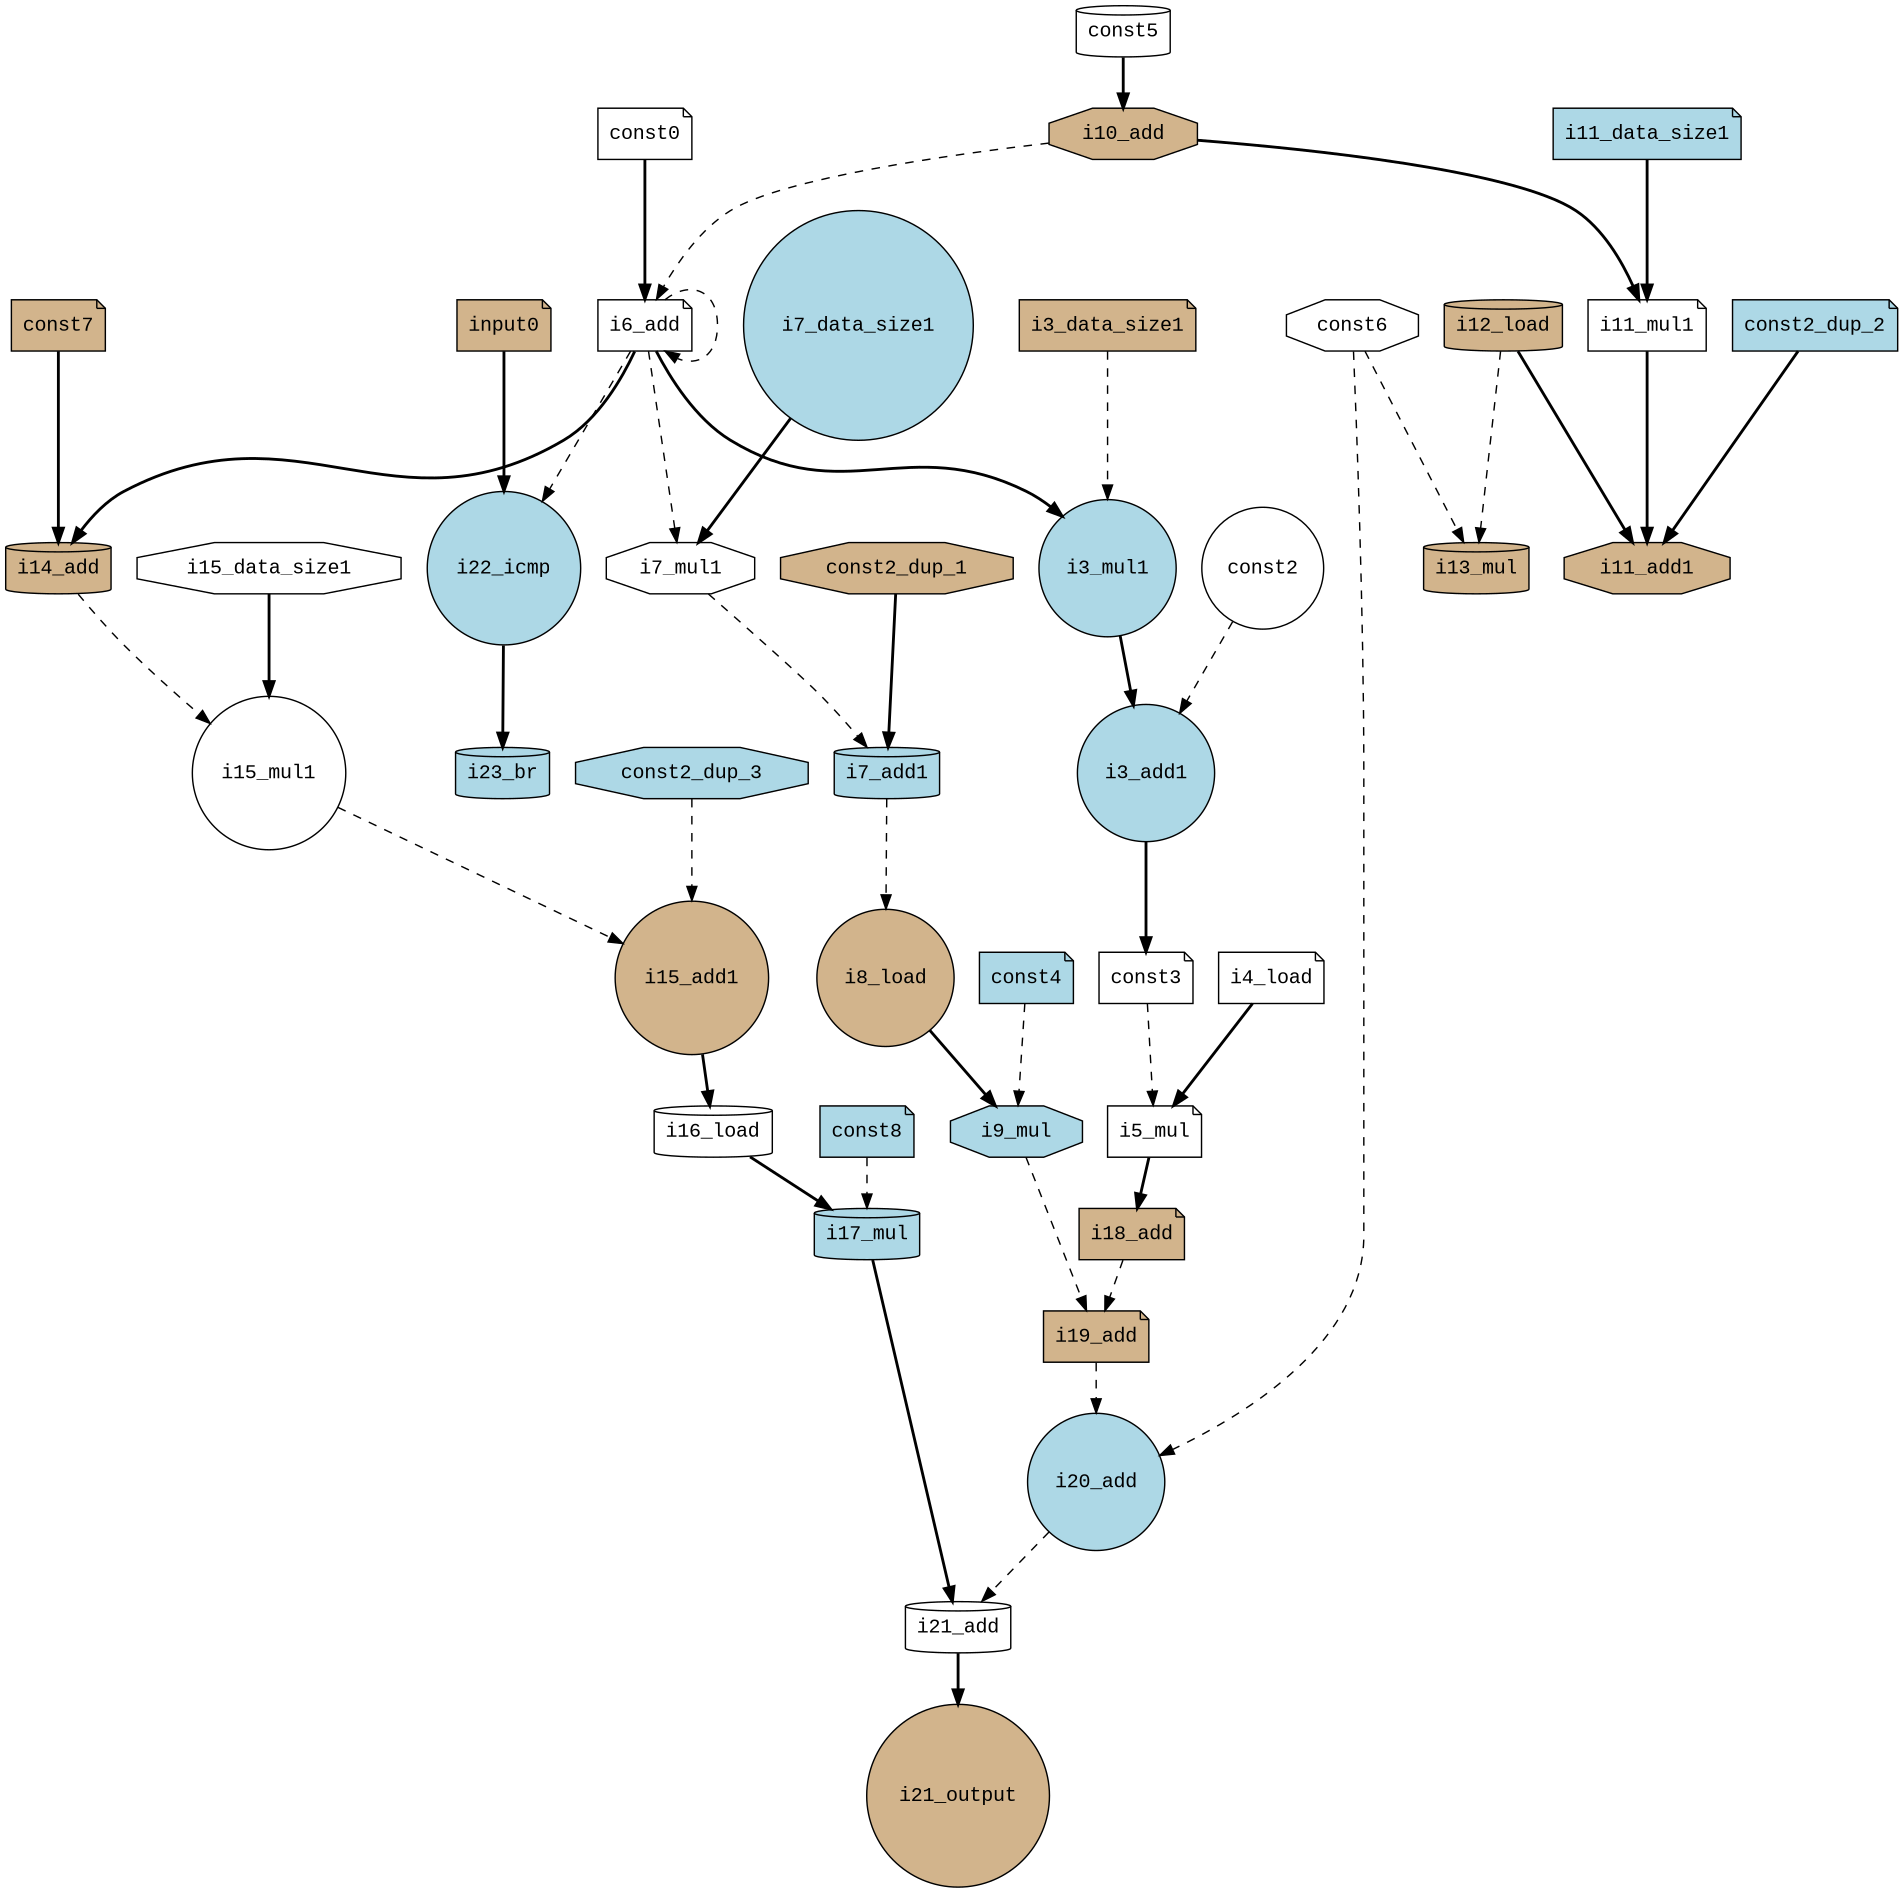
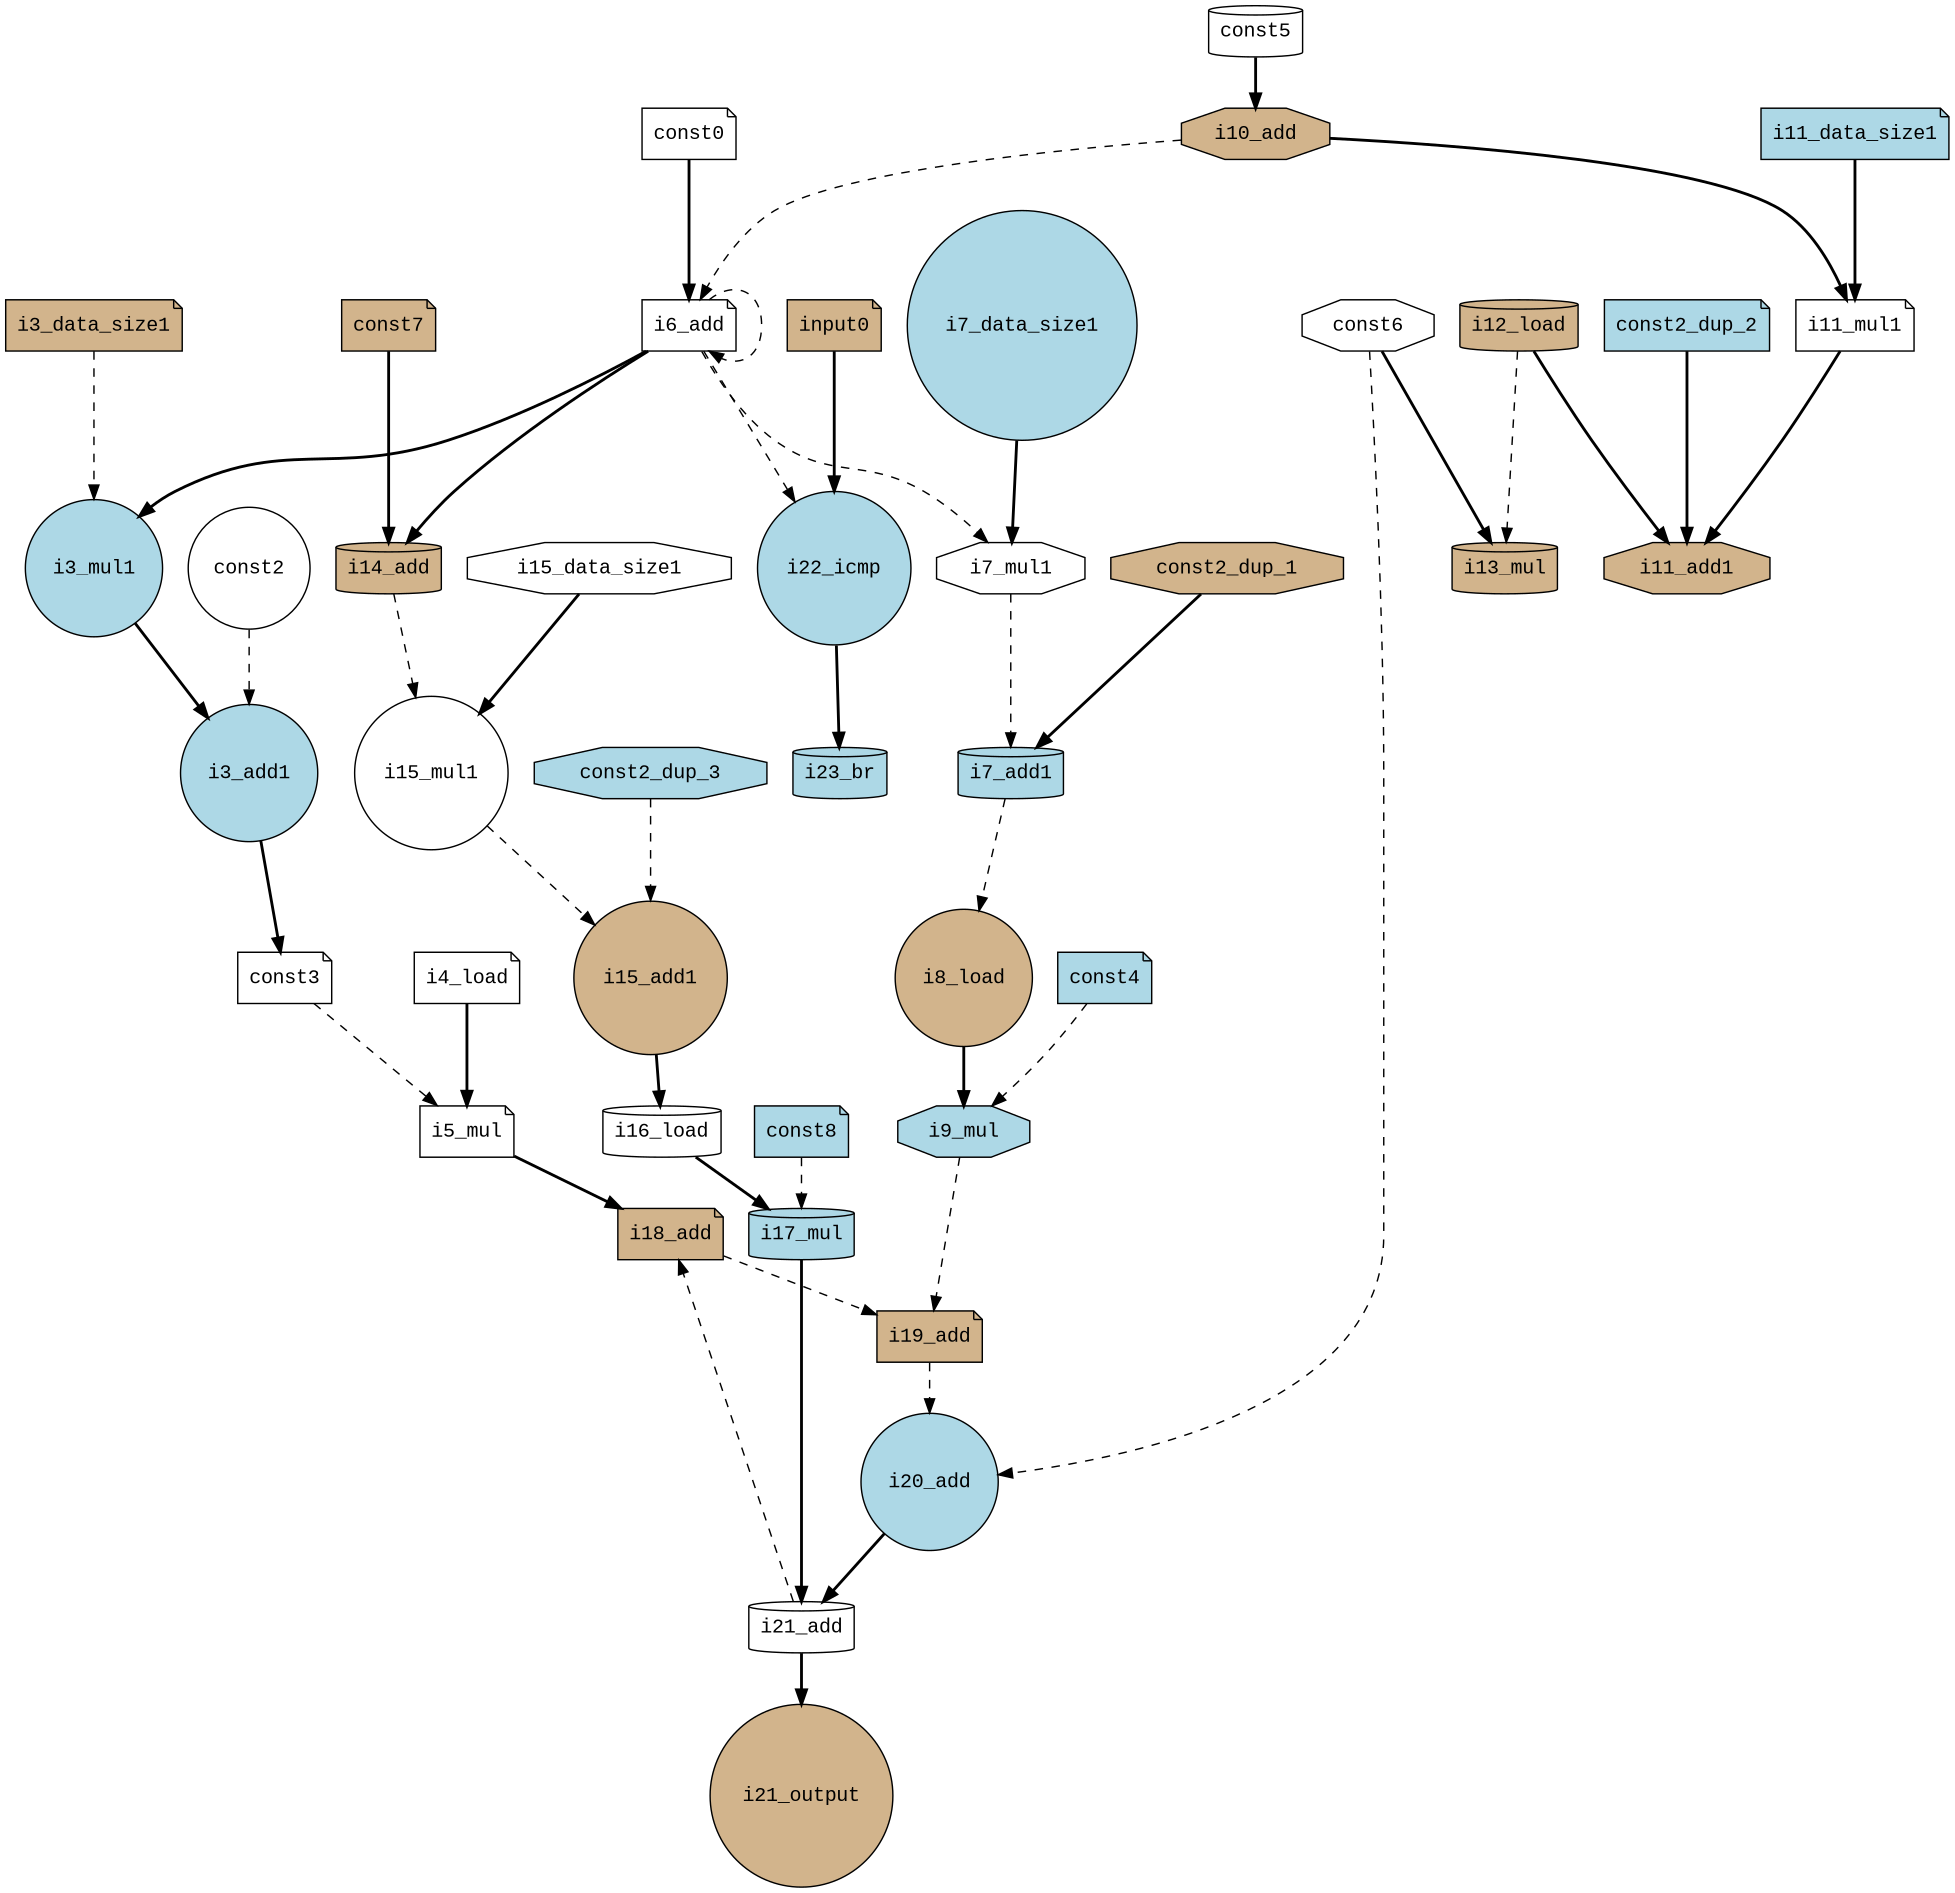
edge "const6" -> "i13_mul": style dashed -> bold
edge "i21_add" -> "i18_add": added
edge "i20_add" -> "i21_add": style dashed -> bold
